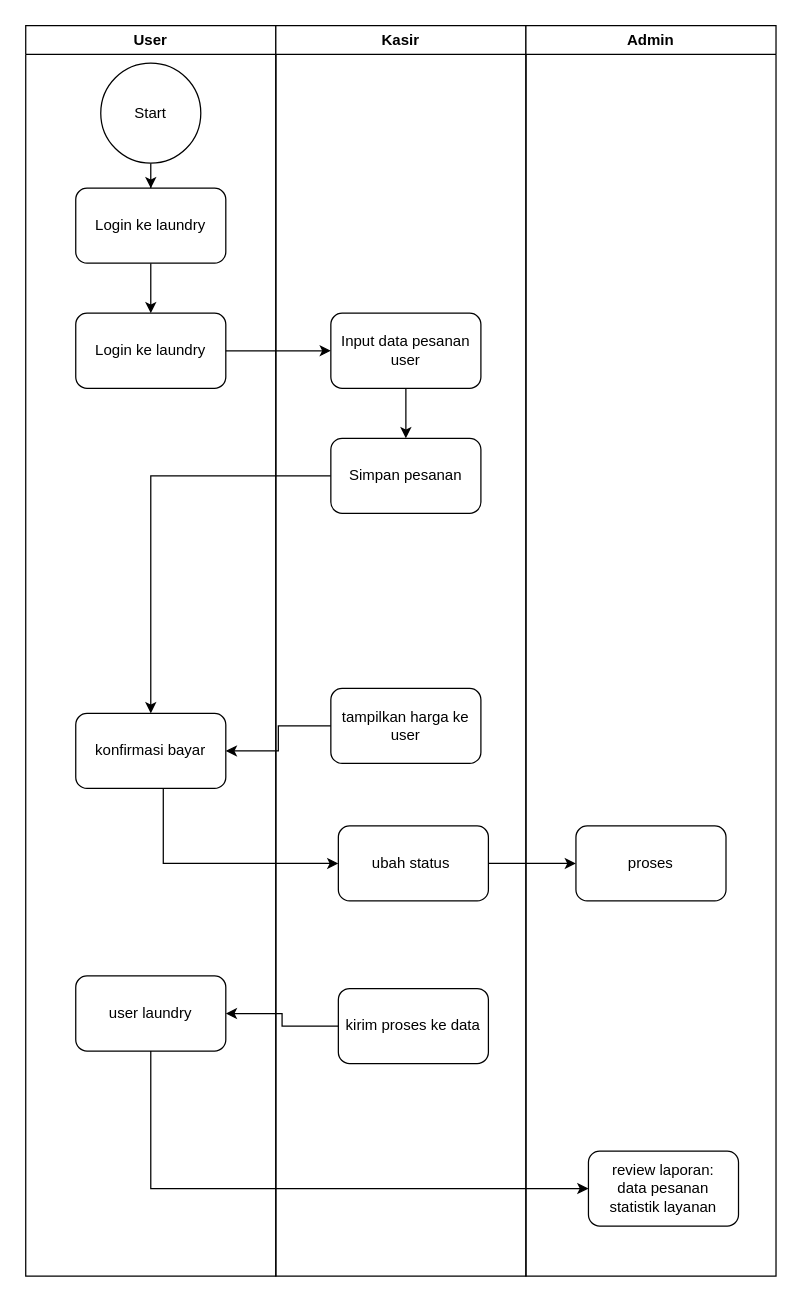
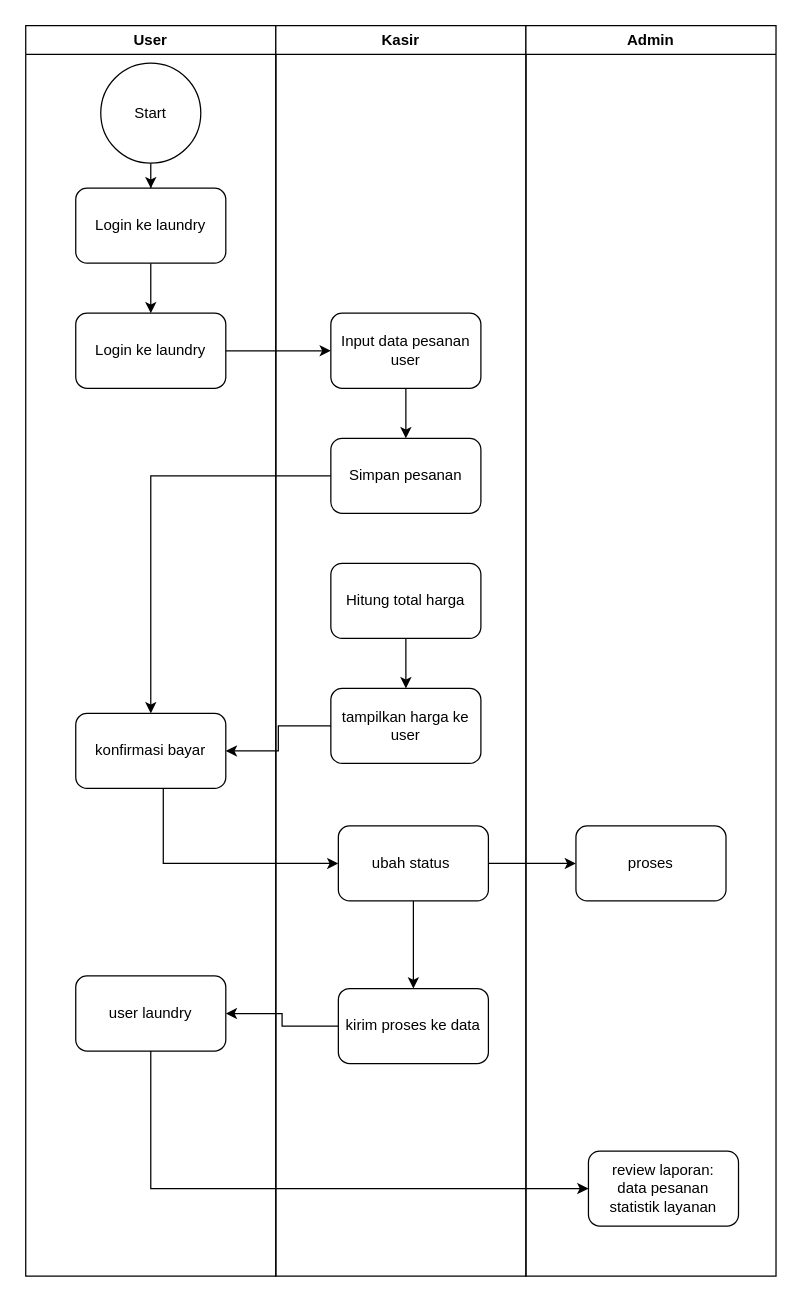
node "Hitung total harga": added
edge "Hitung total harga" -> "tampilkan harga ke user": added
edge "ubah status" -> "kirim proses ke data": added
